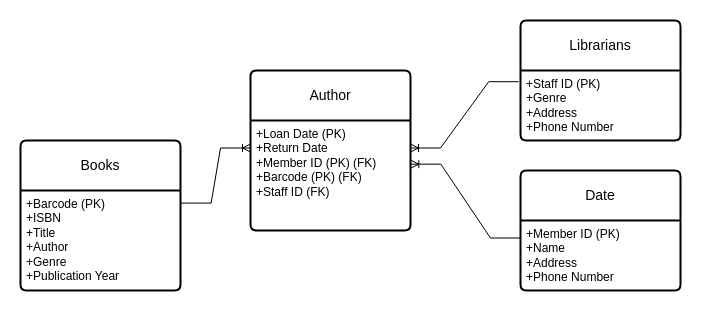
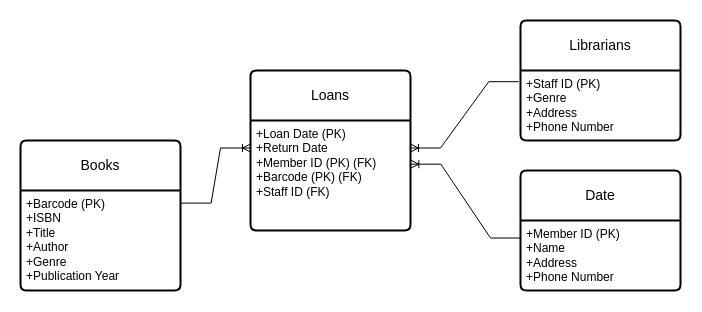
node "Author": label "Author" -> "Loans"
